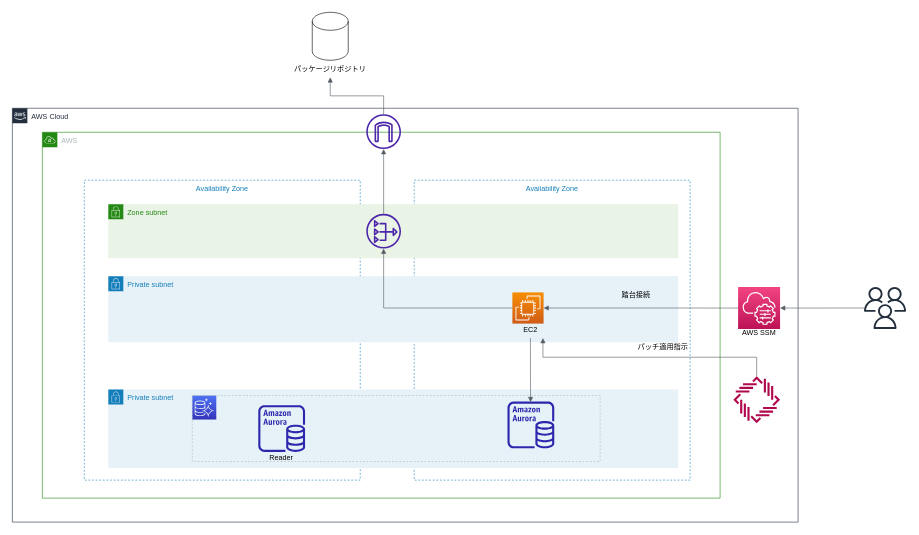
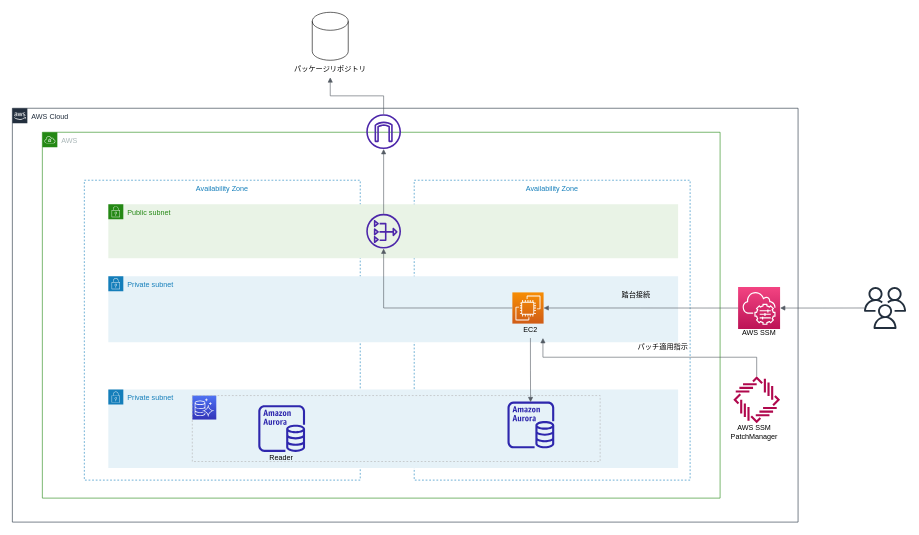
node "Zone subnet": label "Zone subnet" -> "Public subnet"
node "AWS SSM PatchManager": added
